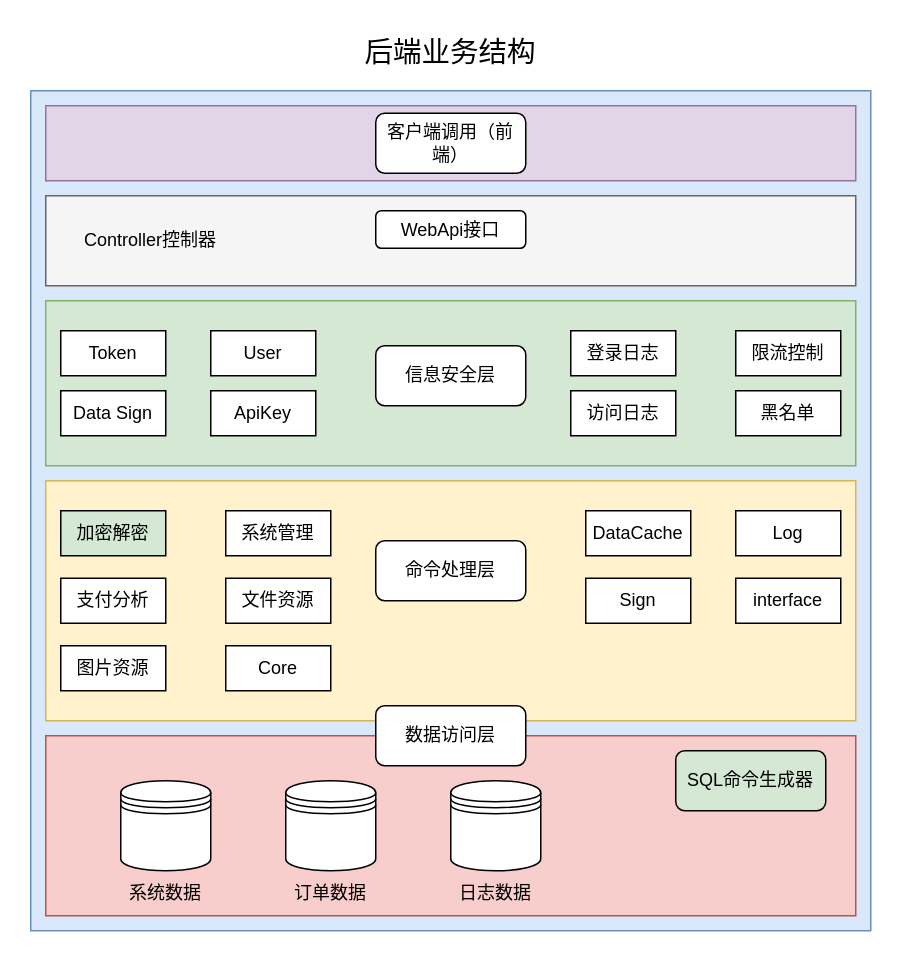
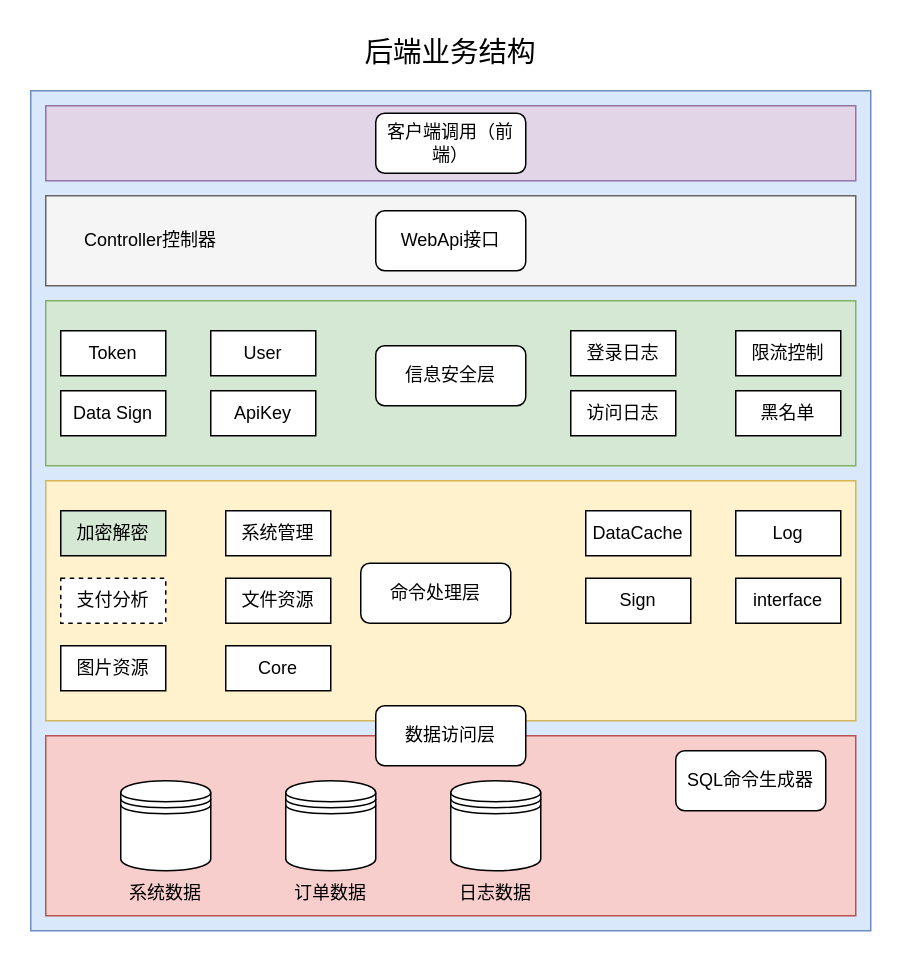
node "WebApi接口": size 150x38 -> 150x60
node "命令处理层": moved (451, 571) -> (436, 593)
node "支付分析": style solid -> dashed
node "SQL命令生成器": fillcolor #d5e8d4 -> #ffffff
